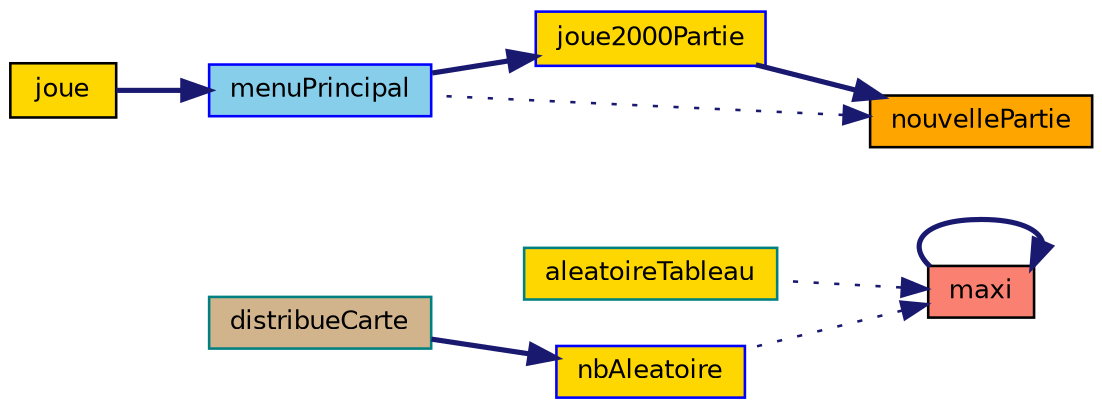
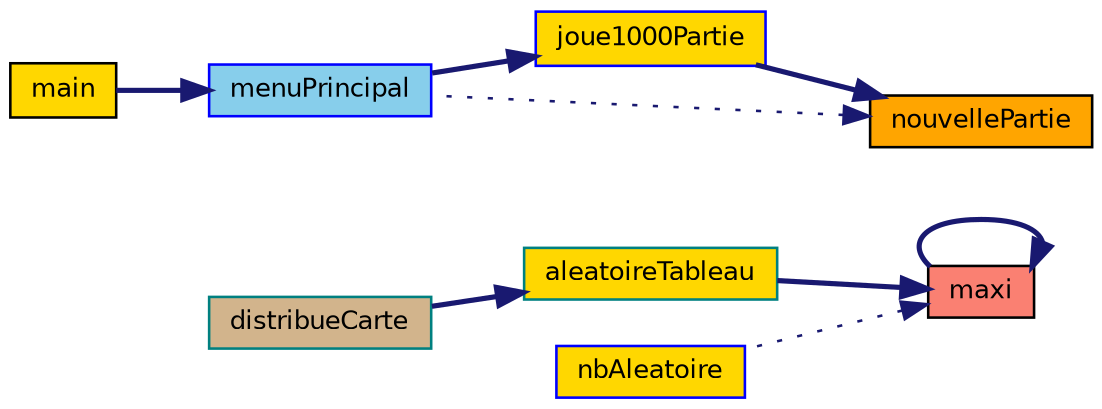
node "joue2000Partie": label "joue2000Partie" -> "joue1000Partie"
node "joue": label "joue" -> "main"
edge "aleatoireTableau" -> "maxi": style dotted -> bold
edge "distribueCarte" -> "nbAleatoire": now "distribueCarte" -> "aleatoireTableau"
